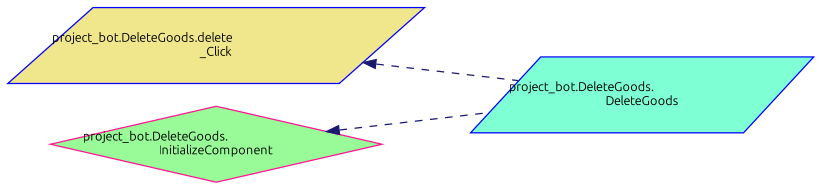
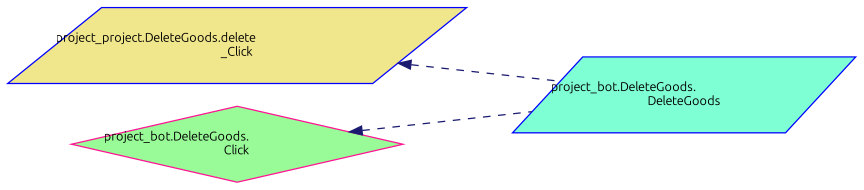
node "project_bot.DeleteGoods.delete _Click": label "project_bot.DeleteGoods.delete _Click" -> "project_project.DeleteGoods.delete _Click"
node "project_bot.DeleteGoods. InitializeComponent": label "project_bot.DeleteGoods. InitializeComponent" -> "project_bot.DeleteGoods. Click"
